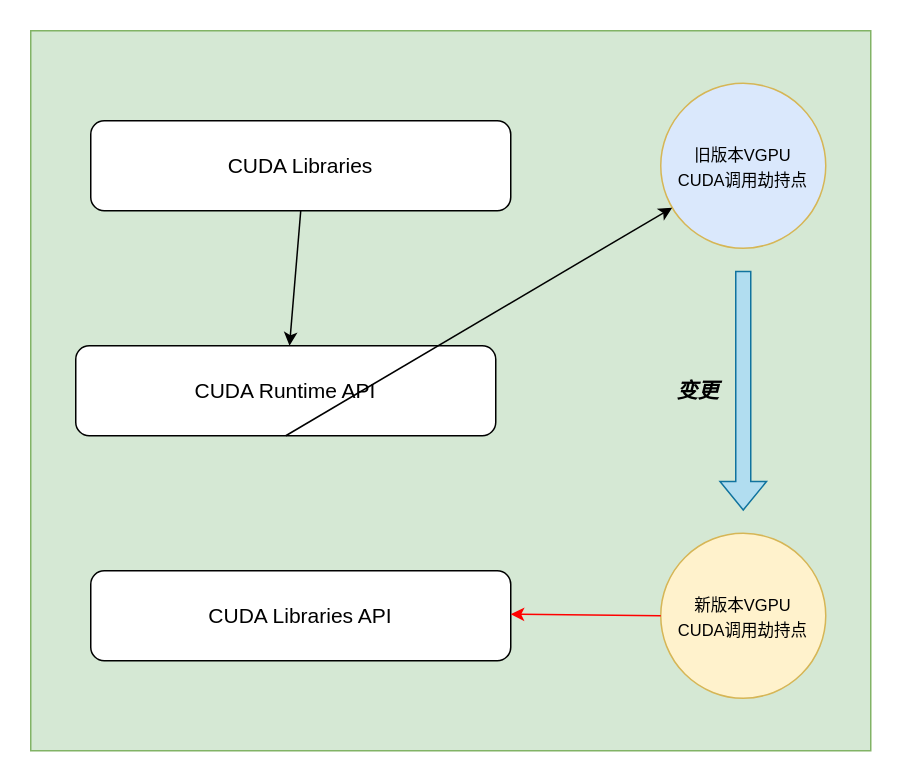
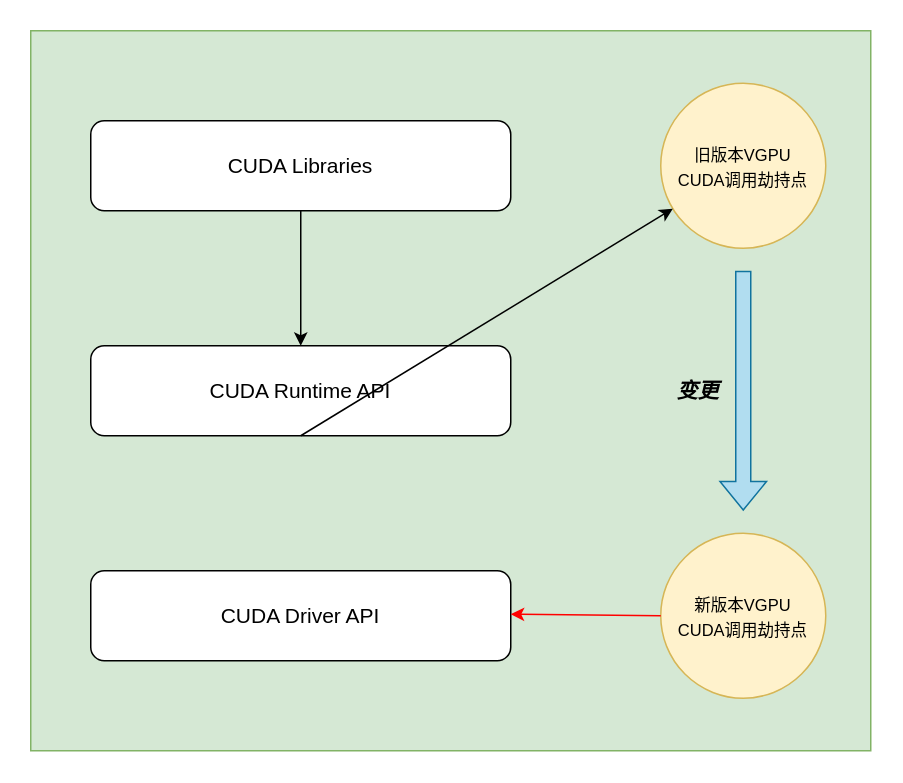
node "旧版本VGPUCUDA调用劫持点": fillcolor #dae8fc -> #fff2cc
node "CUDA Runtime API": moved (286, 391) -> (301, 391)
node "CUDA Libraries API": label "CUDA Libraries API" -> "CUDA Driver API"
